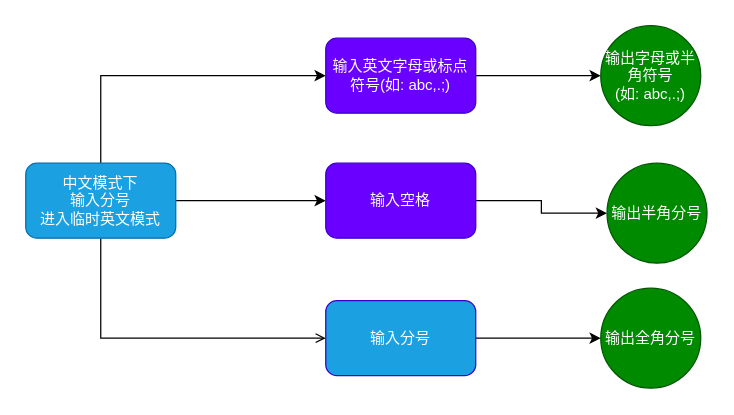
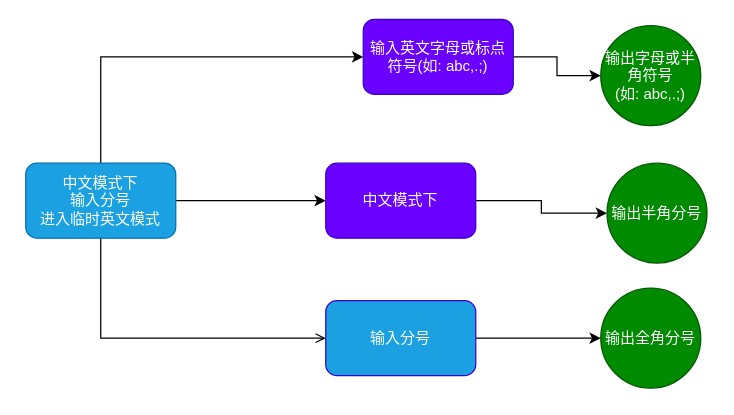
node "输入英文字母或标点符号(如: abc,.;)": moved (401, 76) -> (438, 57)
node "输入空格": label "输入空格" -> "中文模式下"
